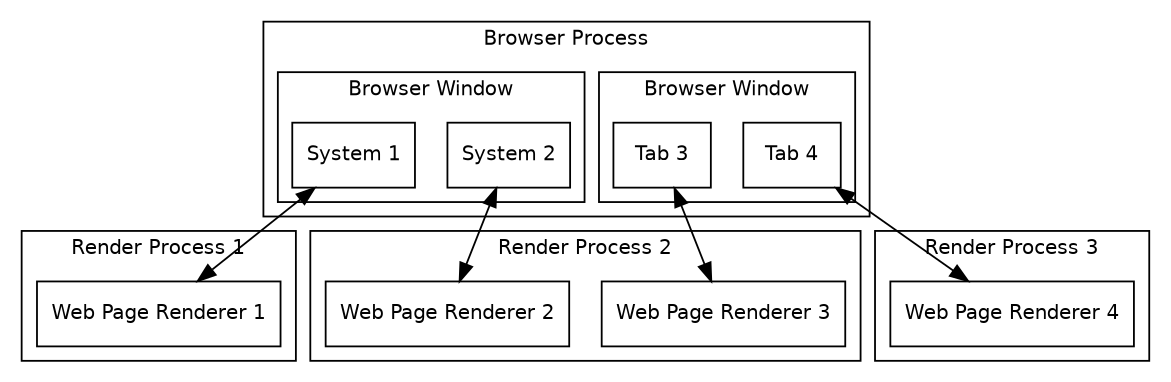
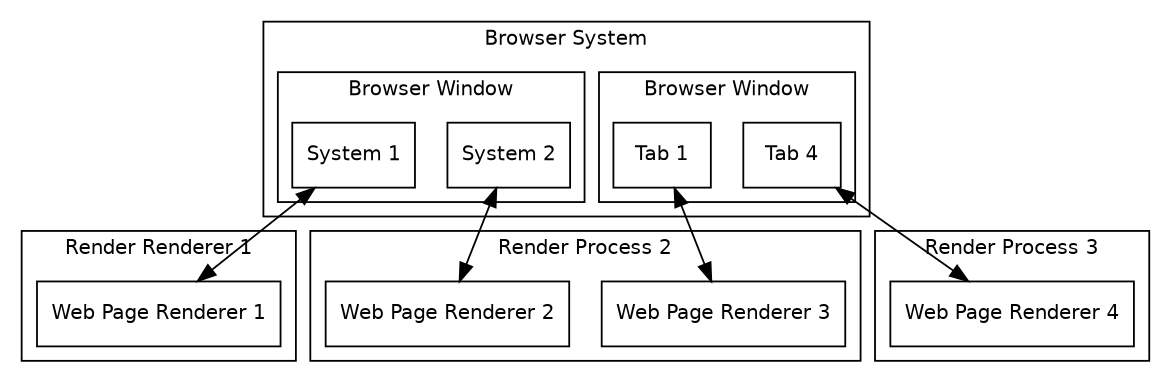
cluster "Browser Process": label "Browser Process" -> "Browser System"
node "Tab 3": label "Tab 3" -> "Tab 1"
cluster "Render Process 1": label "Render Process 1" -> "Render Renderer 1"
